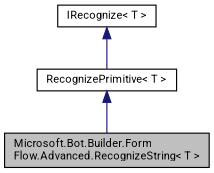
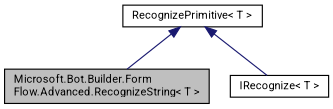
edge "RecognizePrimitive< T >" -> "IRecognize< T >": reversed
